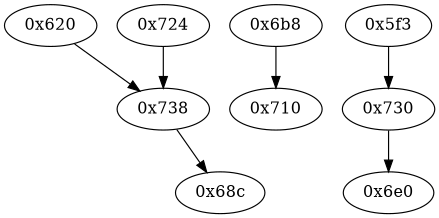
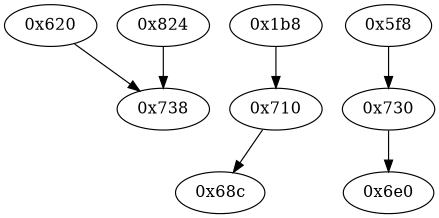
node "0x724": label "0x724" -> "0x824"
node "0x6b8": label "0x6b8" -> "0x1b8"
node "0x5f3": label "0x5f3" -> "0x5f8"
edge "0x738" -> "0x68c": now "0x710" -> "0x68c"
